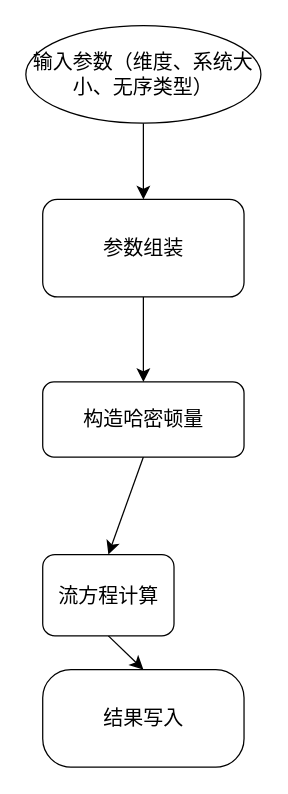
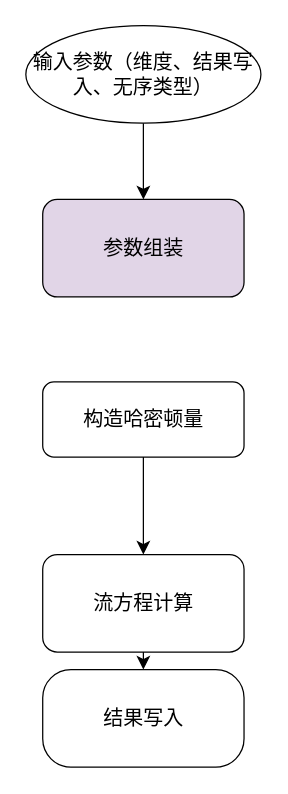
node "输入参数（维度、系统大小、无序类型）": label "输入参数（维度、系统大小、无序类型）" -> "输入参数（维度、结果写入、无序类型）"
node "参数组装": fillcolor #ffffff -> #e1d5e7
edge "参数组装" -> "构造哈密顿量": removed
node "流方程计算": size 131x81 -> 201x98
